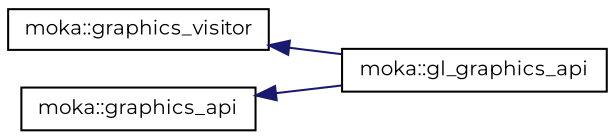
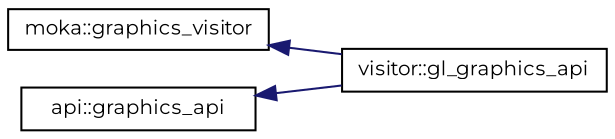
node "moka::gl_graphics_api": label "moka::gl_graphics_api" -> "visitor::gl_graphics_api"
node "moka::graphics_api": label "moka::graphics_api" -> "api::graphics_api"
